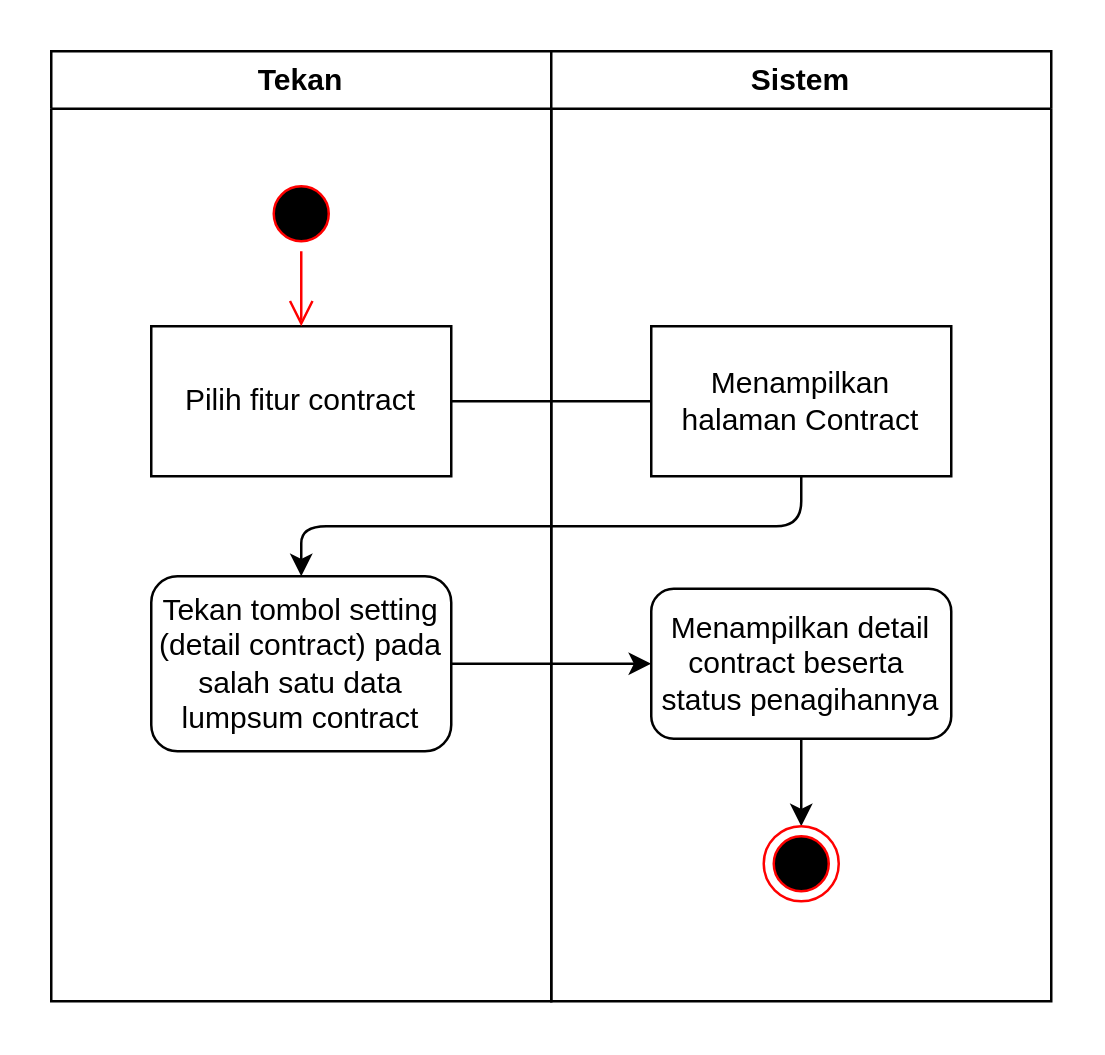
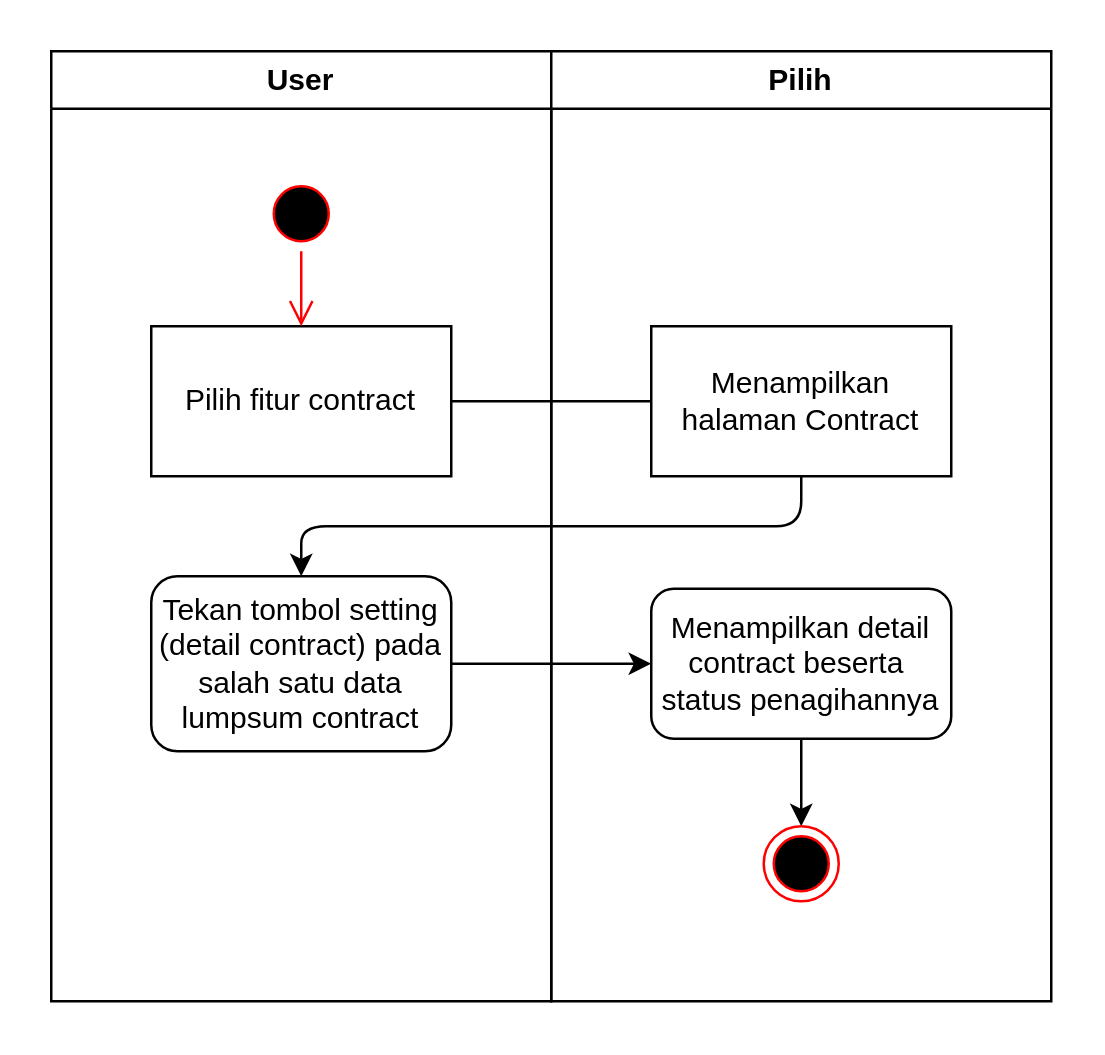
node "Tekan": label "Tekan" -> "User"
node "Sistem": label "Sistem" -> "Pilih"
